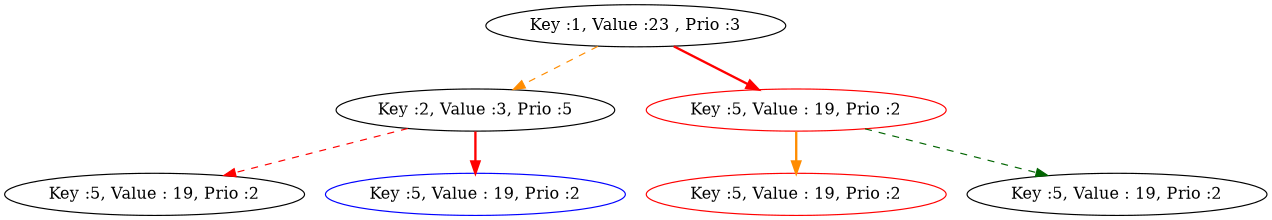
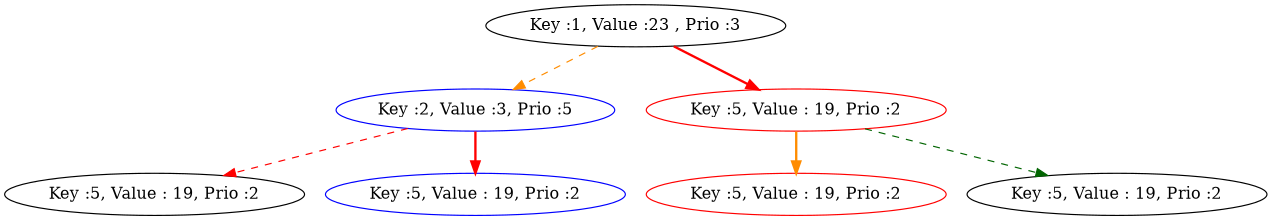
node "Key :2, Value :3, Prio :5": color black -> blue
